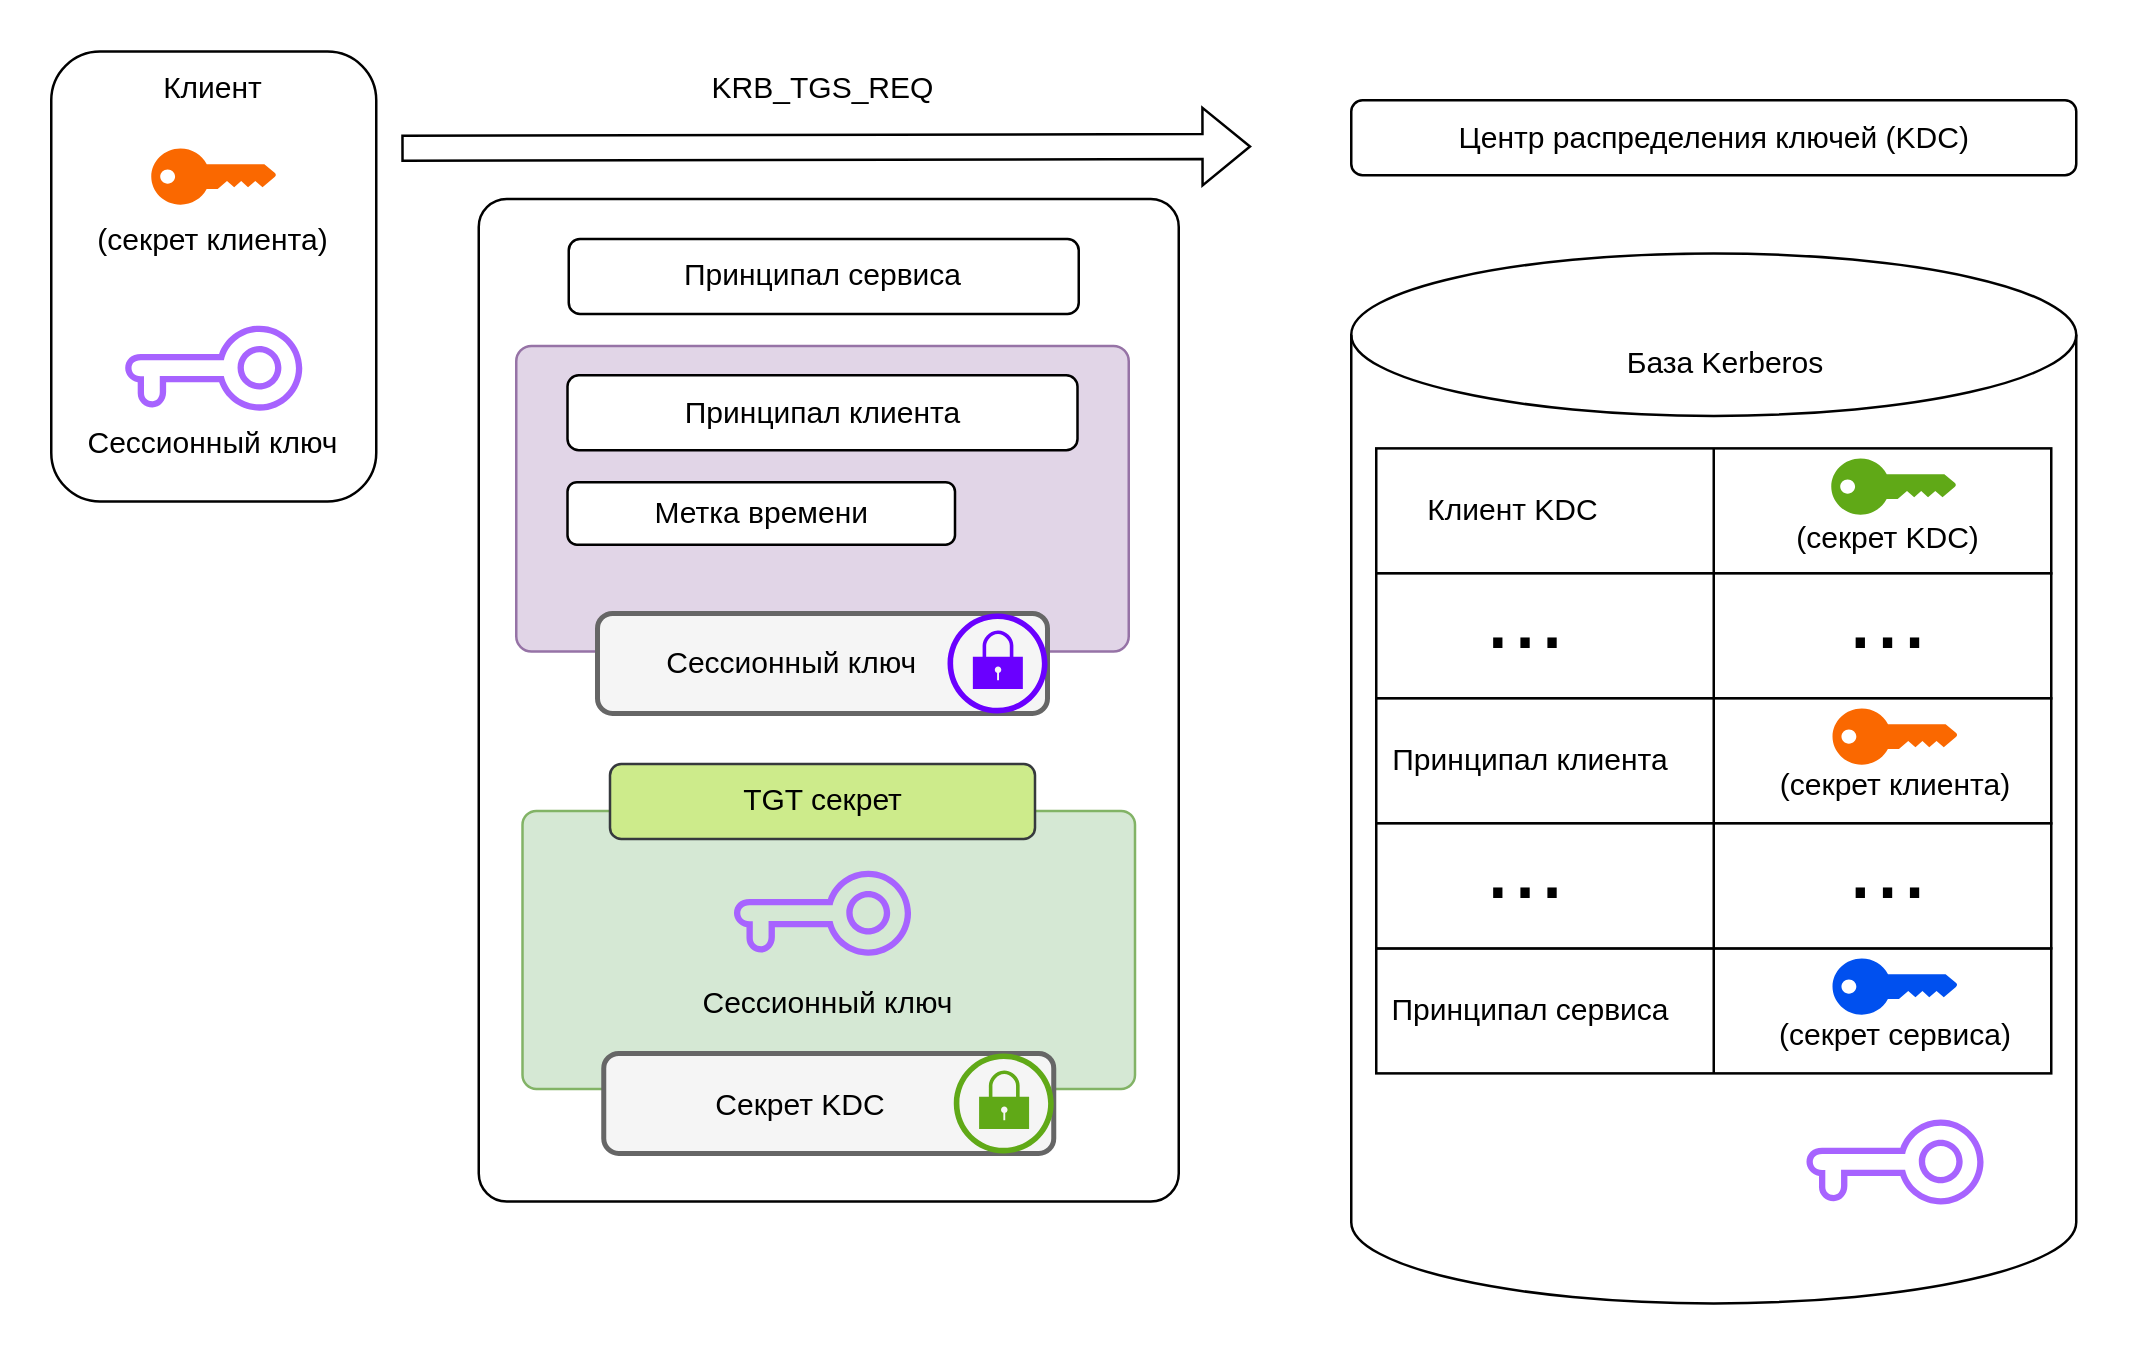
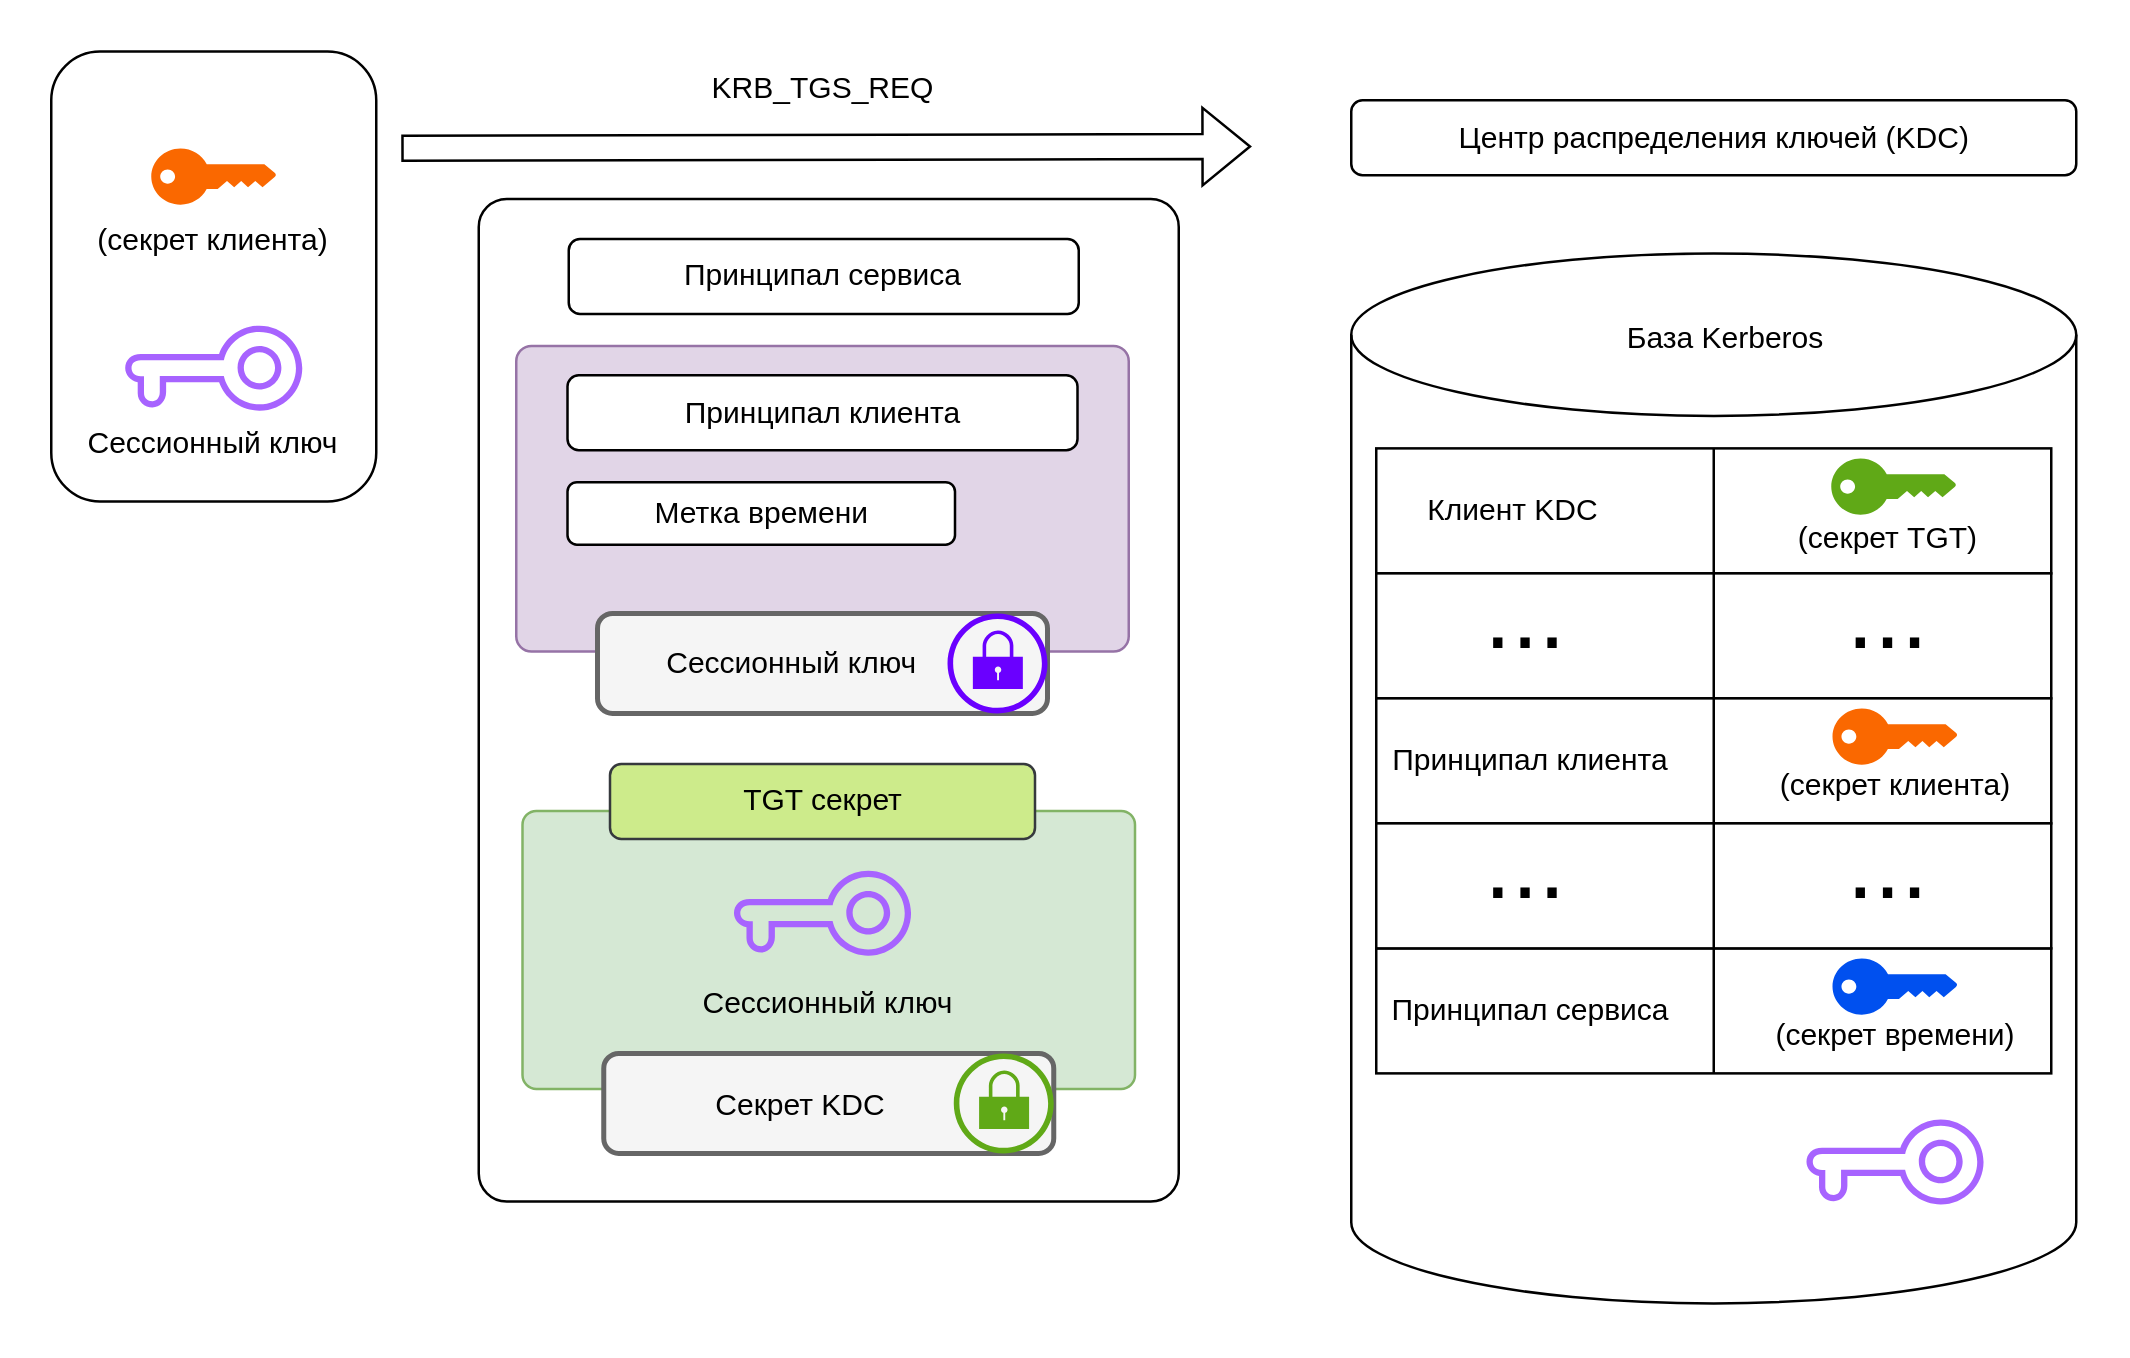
node "Клиент": removed
node "База Kerberos": moved (1726, 363) -> (1726, 338)
node "(секрет KDC)": label "(секрет KDC)" -> "(секрет TGT)"
node "(секрет сервиса)": label "(секрет сервиса)" -> "(секрет времени)"
